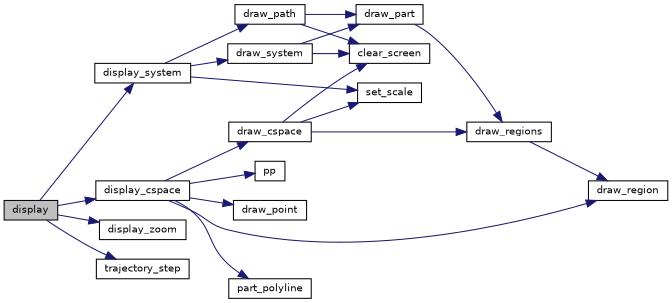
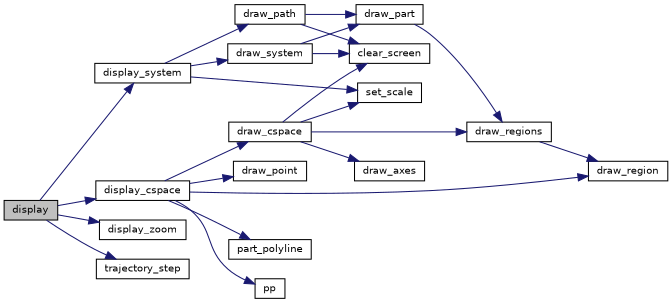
node "draw_axes": added
